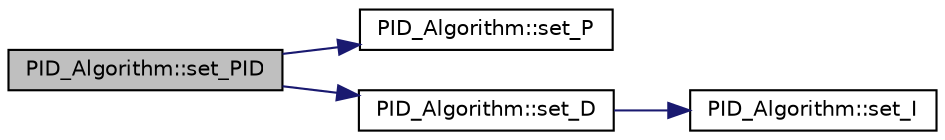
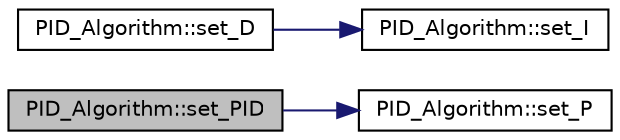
edge "PID_Algorithm::set_PID" -> "PID_Algorithm::set_D": removed
